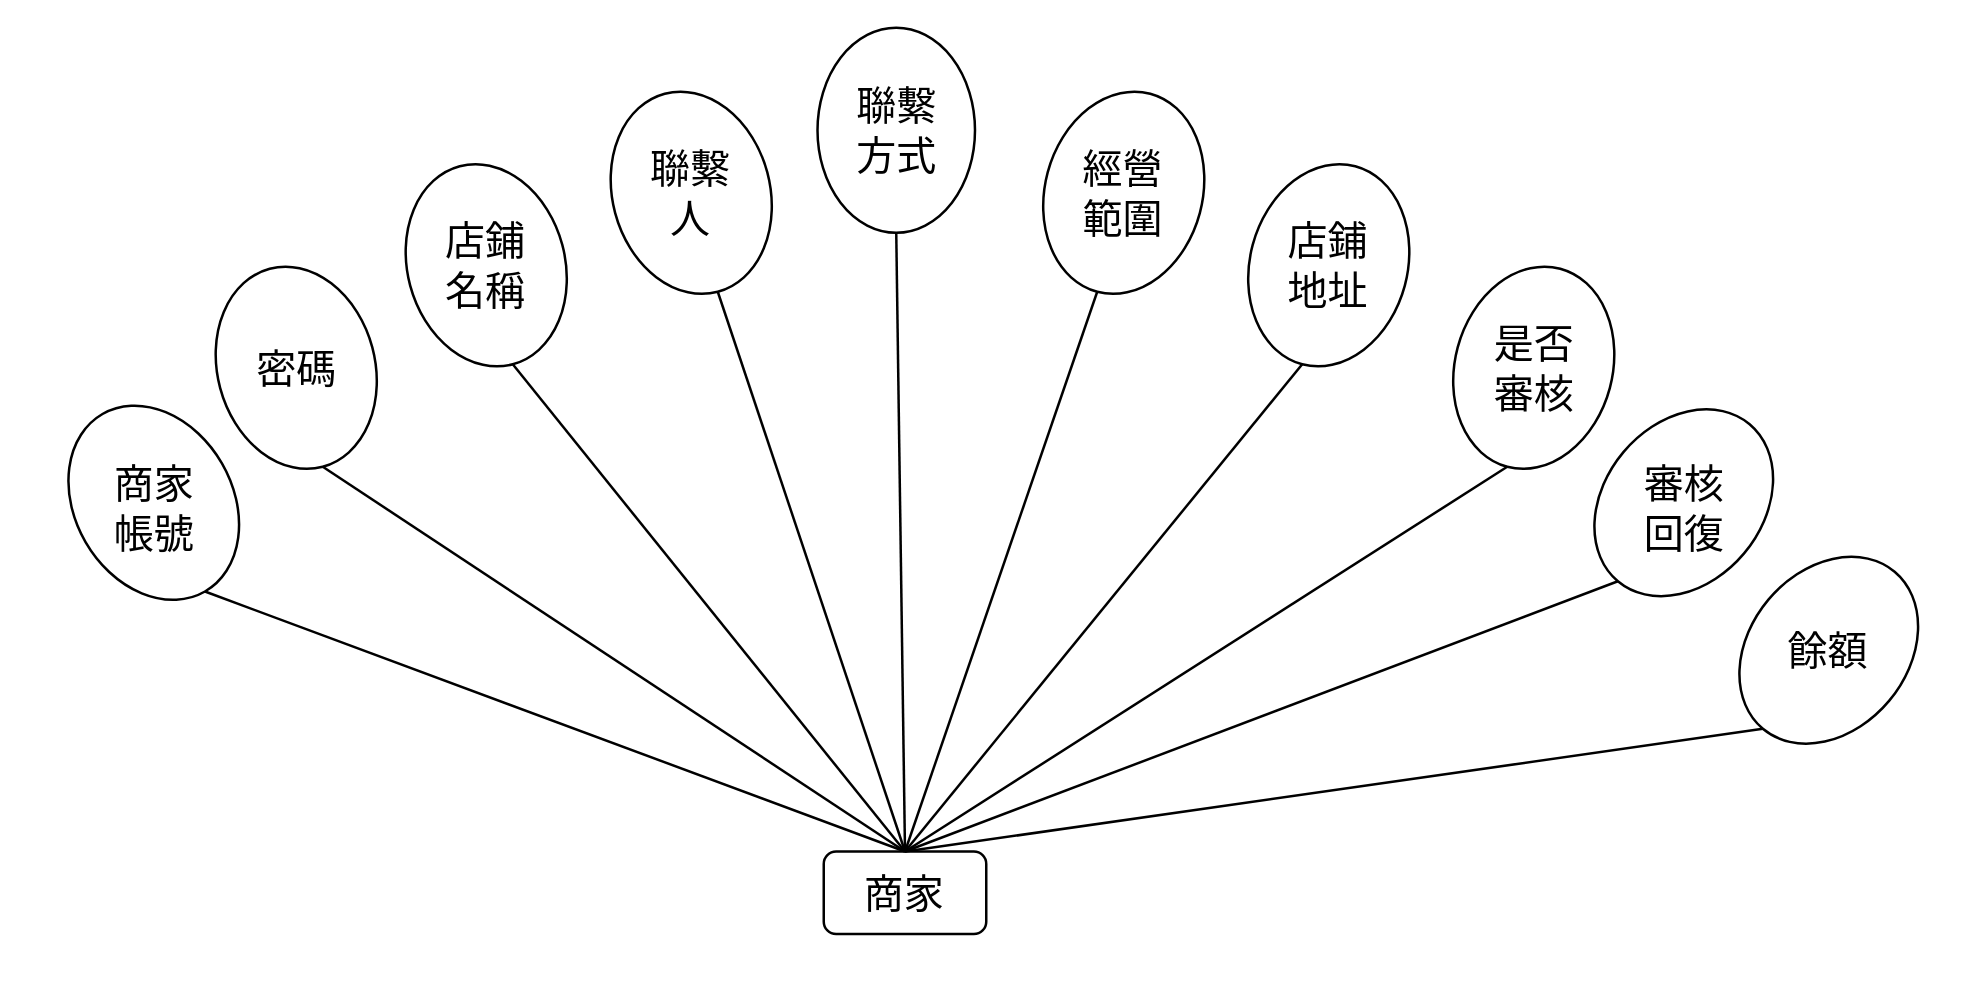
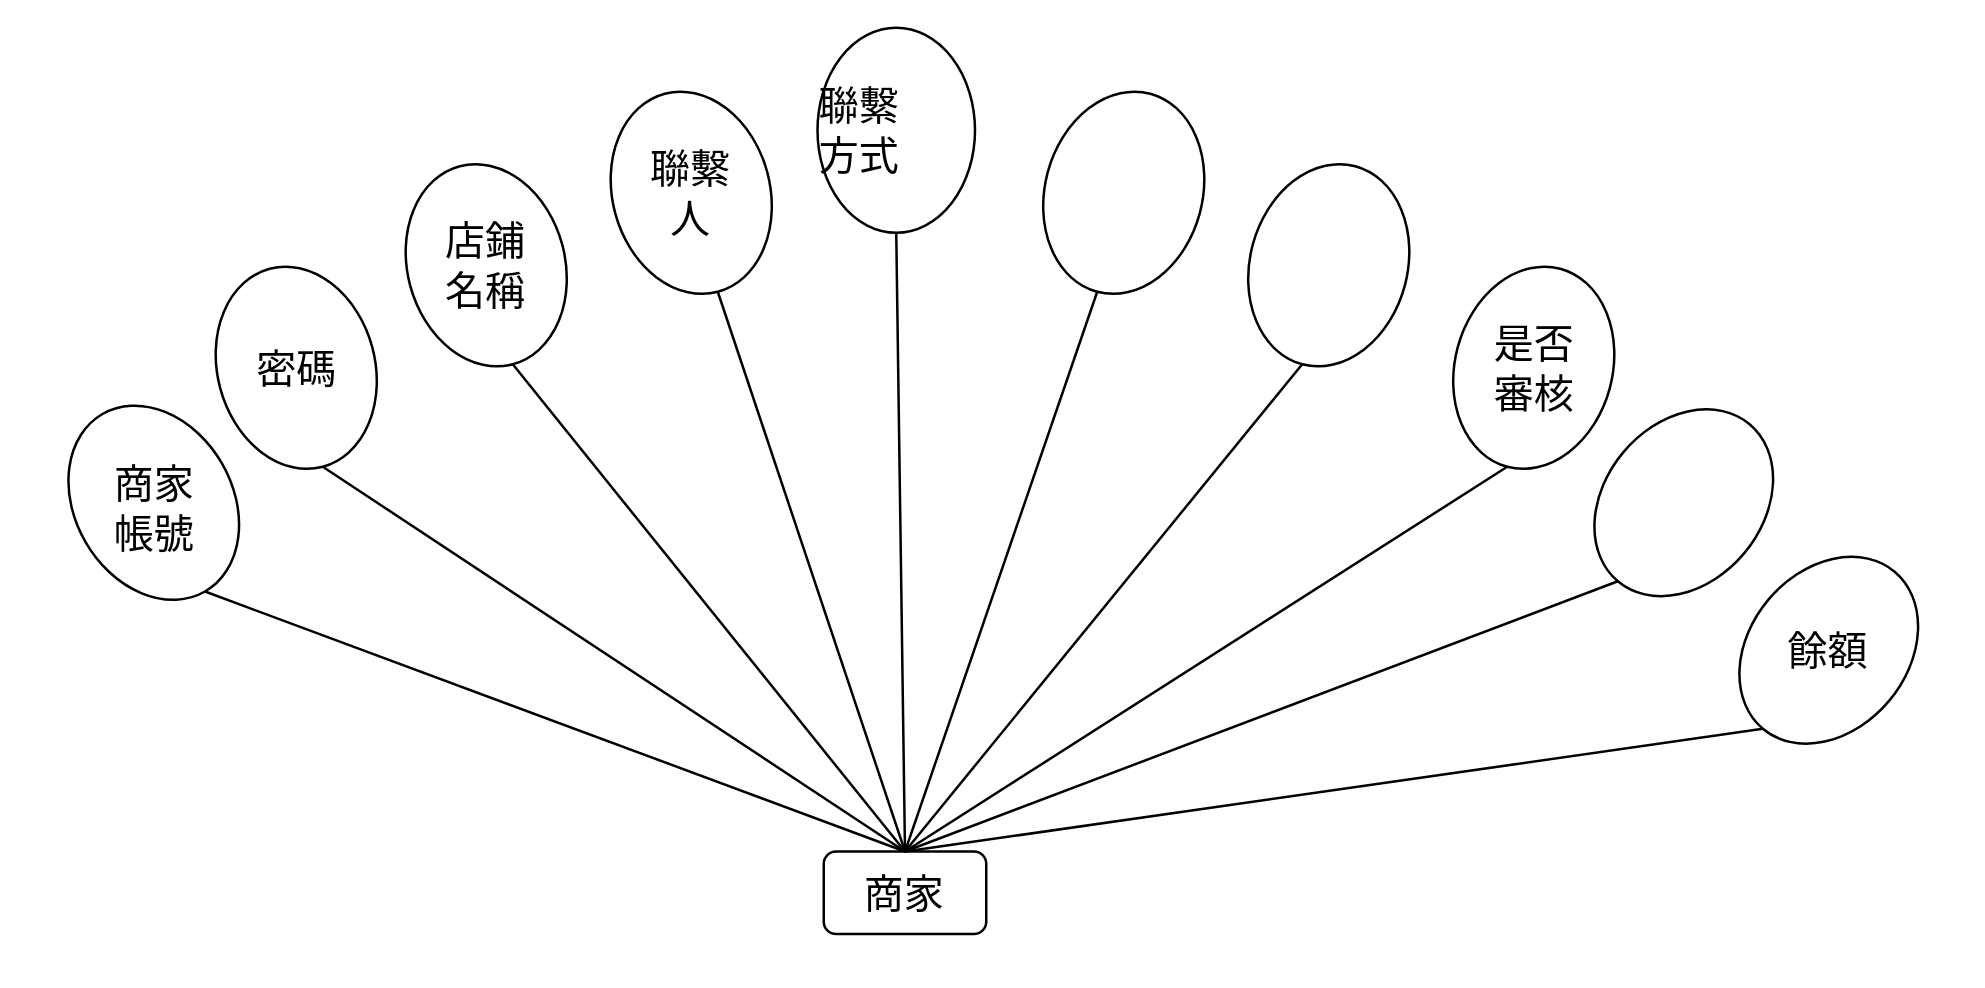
node "聯繫 方式": moved (896, 130) -> (859, 130)
node "經營 範圍": removed
node "店鋪 地址": removed
node "審核 回復": removed
